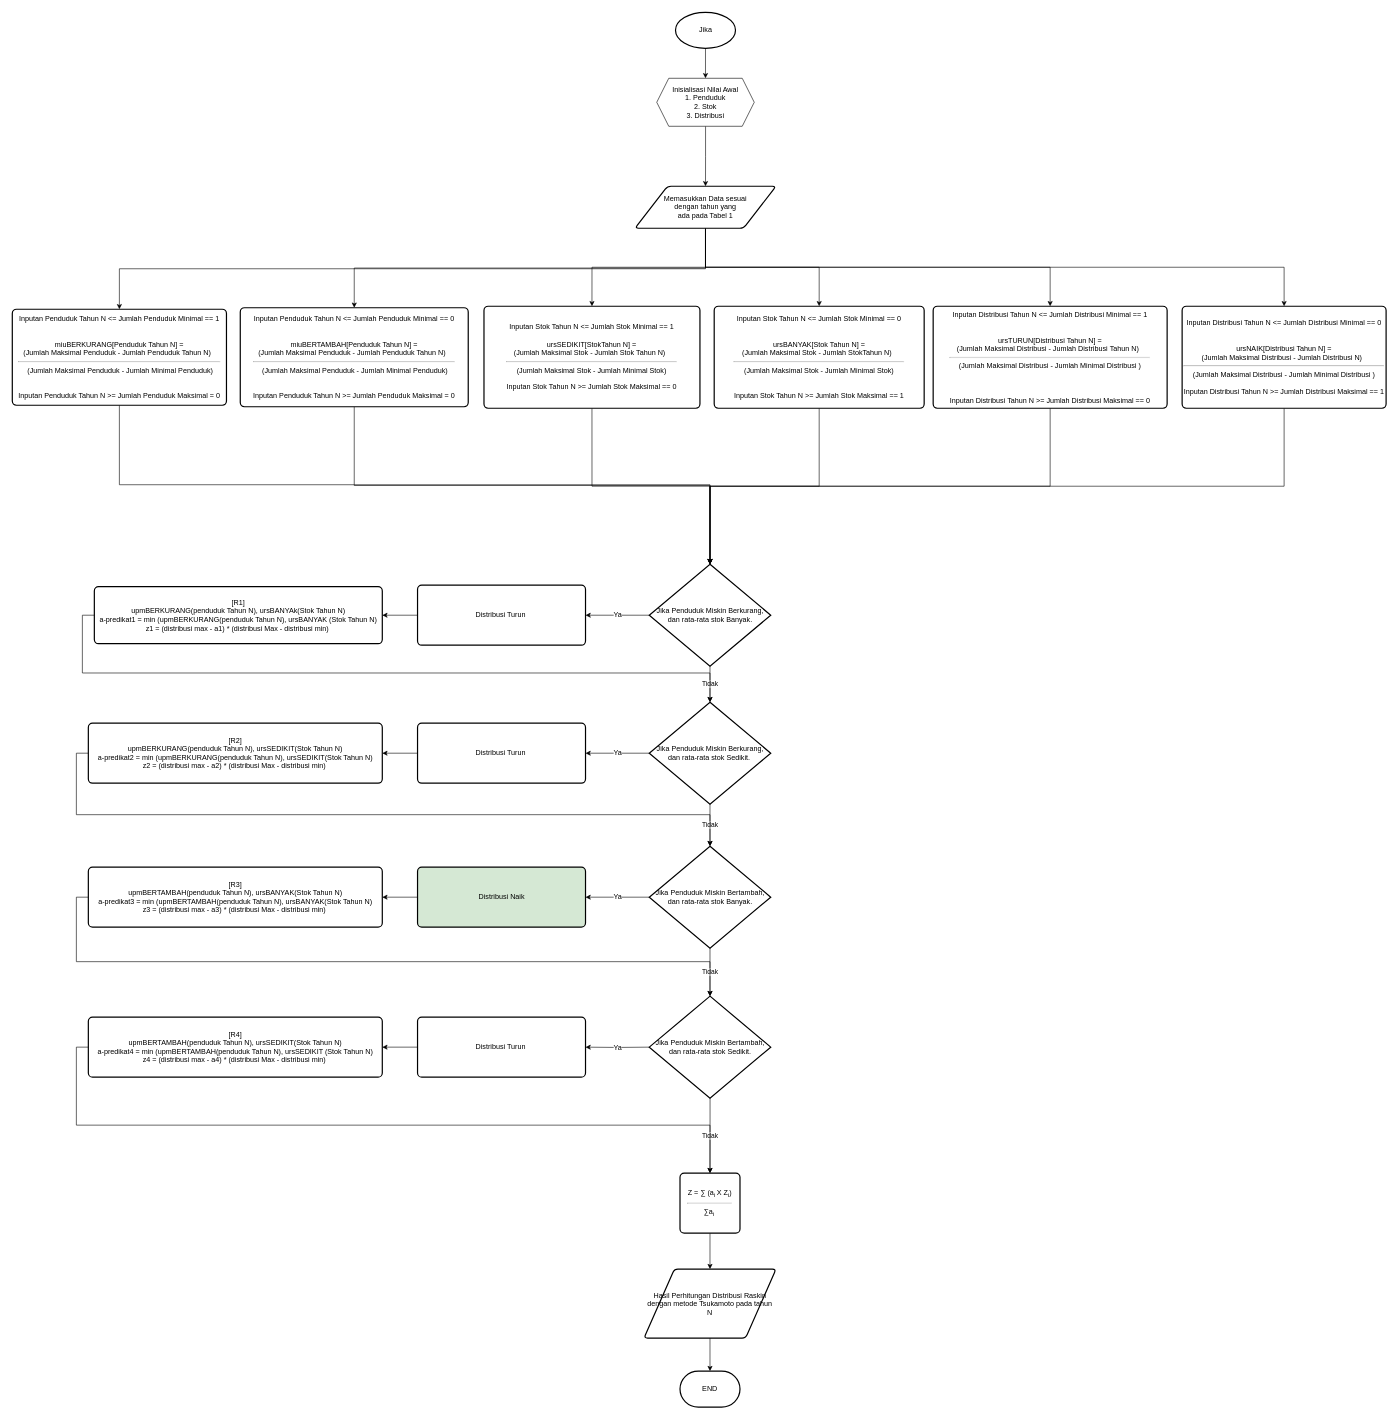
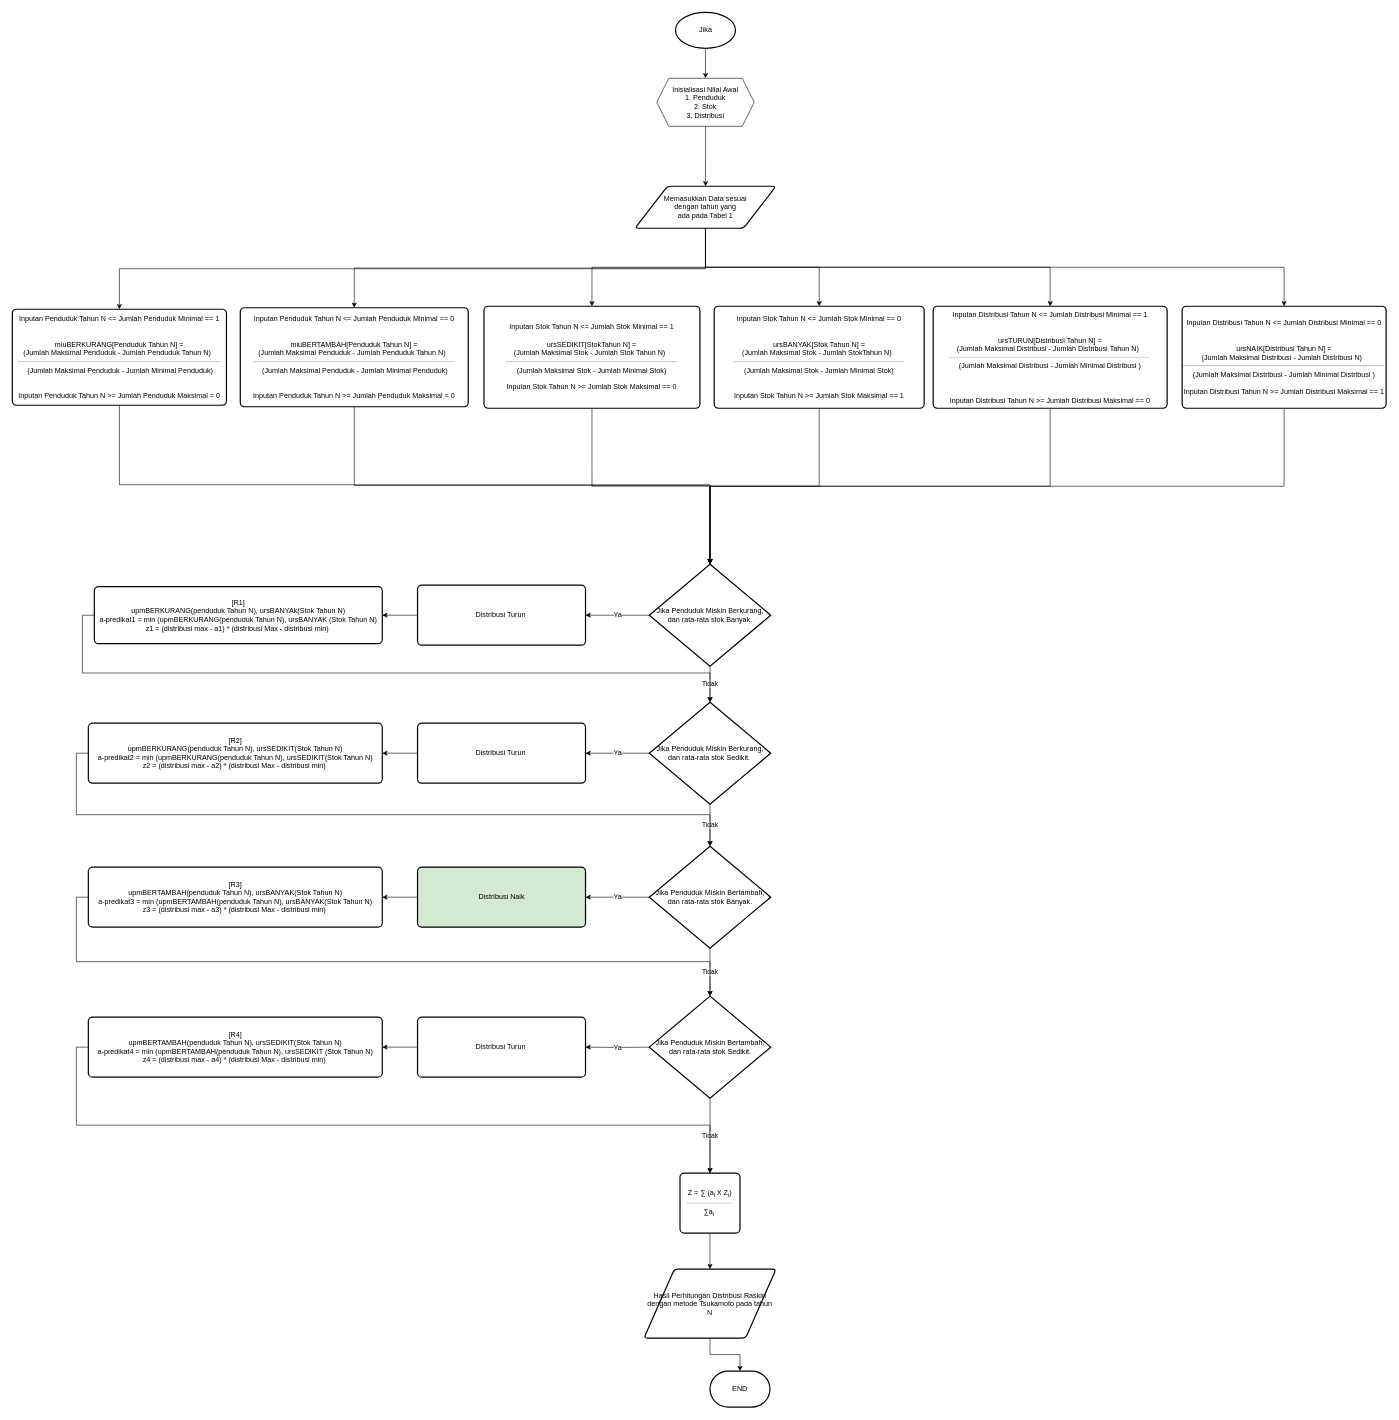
node "END": moved (710, 1389) -> (740, 1389)
